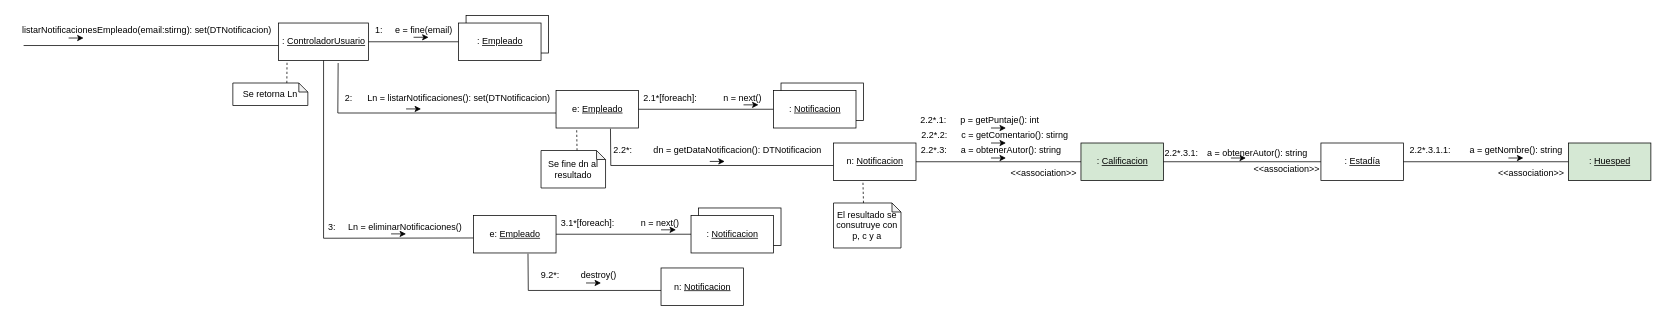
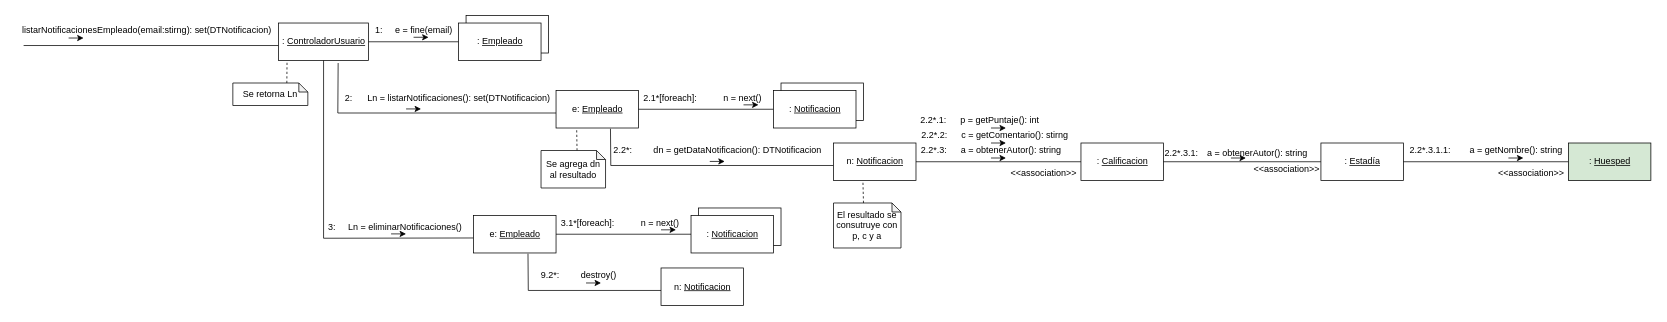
node ": Calificacion": fillcolor #d5e8d4 -> #ffffff
node "Se fine dn al resultado": label "Se fine dn al resultado" -> "Se agrega dn al resultado"
